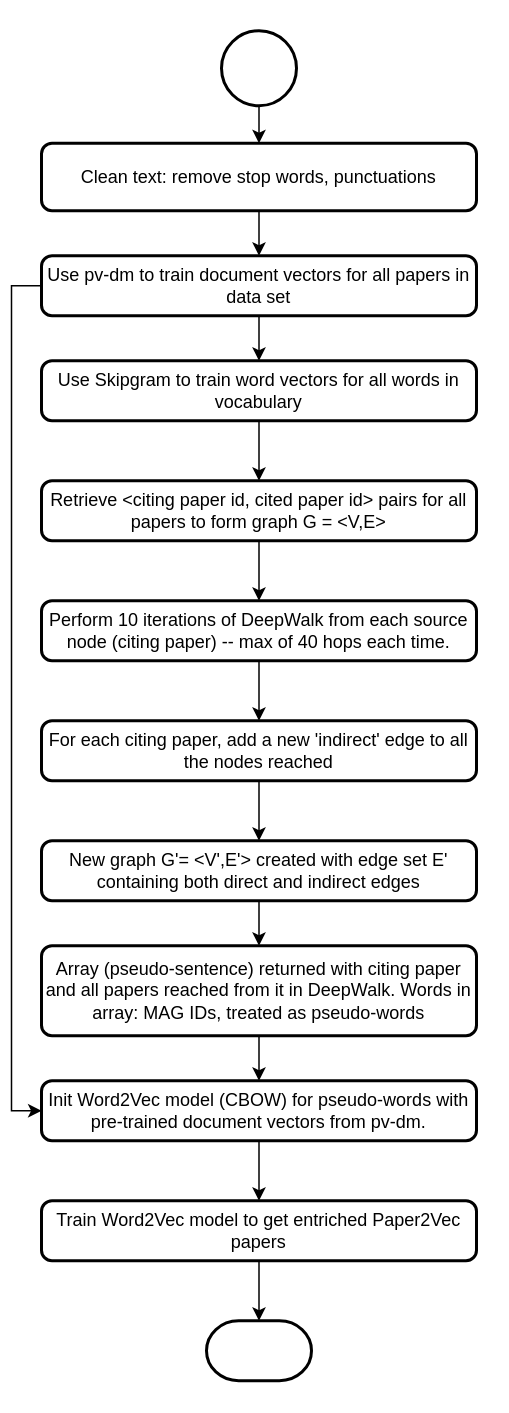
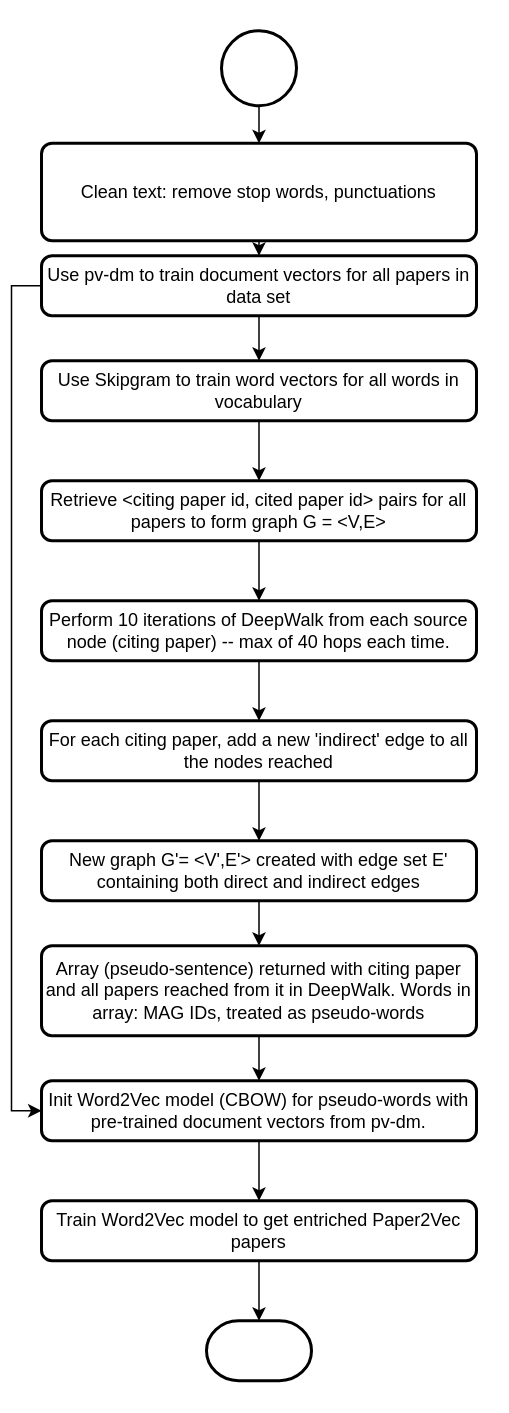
node "Clean text: remove stop words, punctuations": size 435x68 -> 435x98
